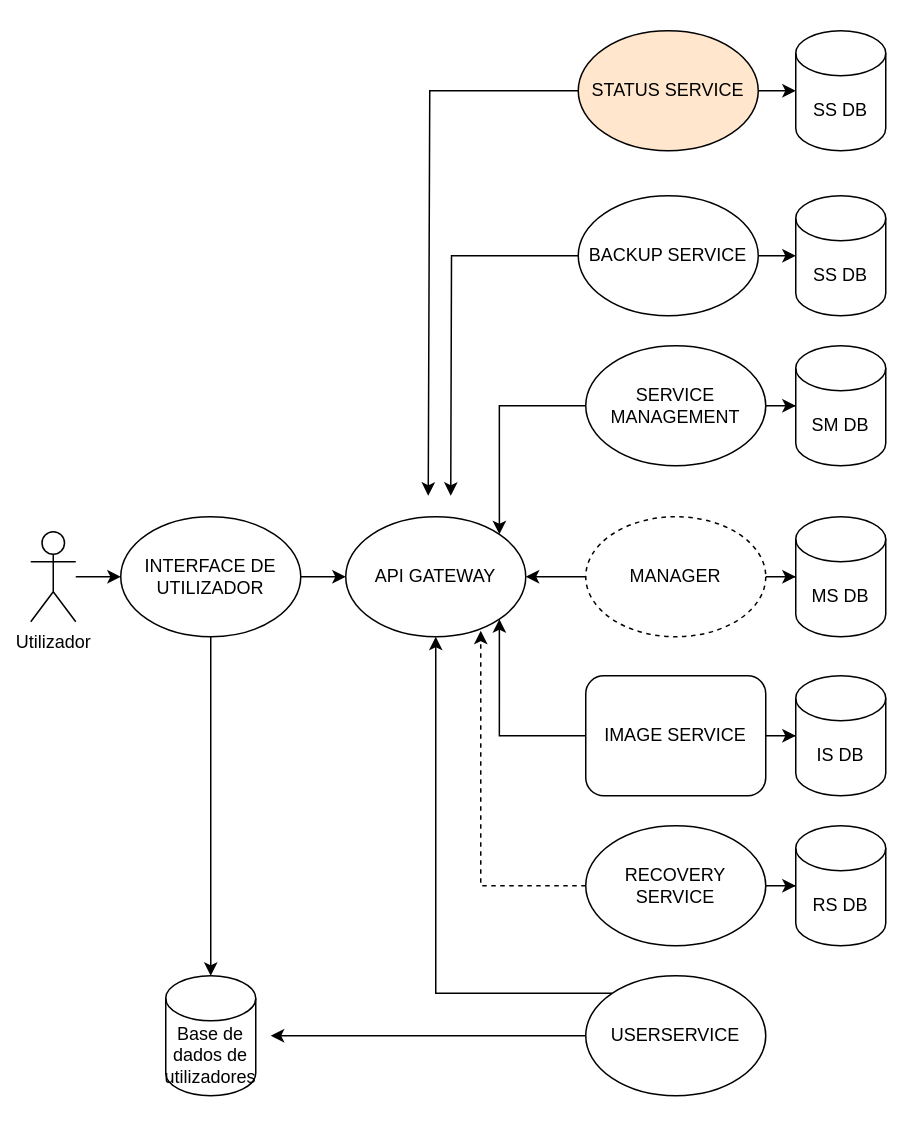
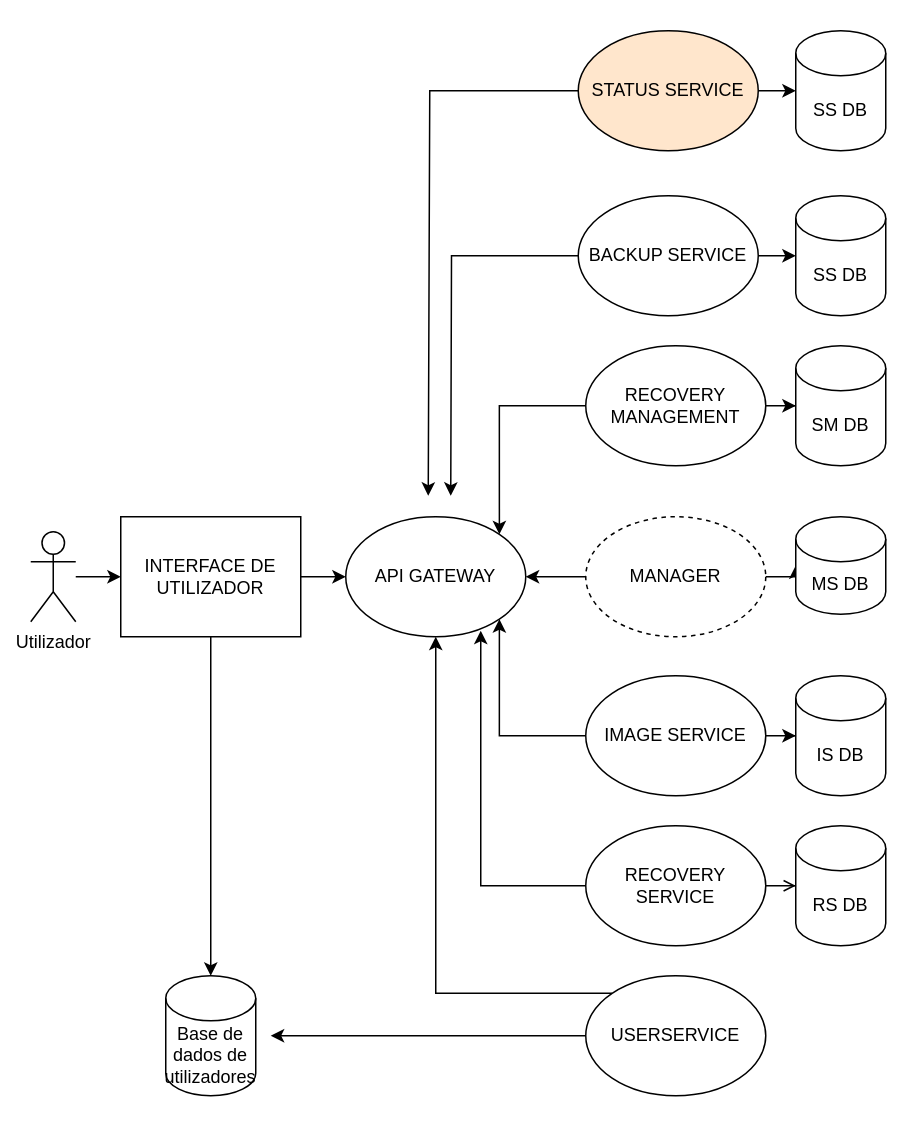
node "SERVICE MANAGEMENT": label "SERVICE MANAGEMENT" -> "RECOVERY MANAGEMENT"
node "INTERFACE DE UTILIZADOR": shape ellipse -> rectangle
node "MS DB": size 90x120 -> 90x98
node "IMAGE SERVICE": shape rounded rectangle -> ellipse
edge "RECOVERY SERVICE" -> "API GATEWAY": style dashed -> solid
edge "RECOVERY SERVICE" -> "RS DB": arrowhead classic -> open
